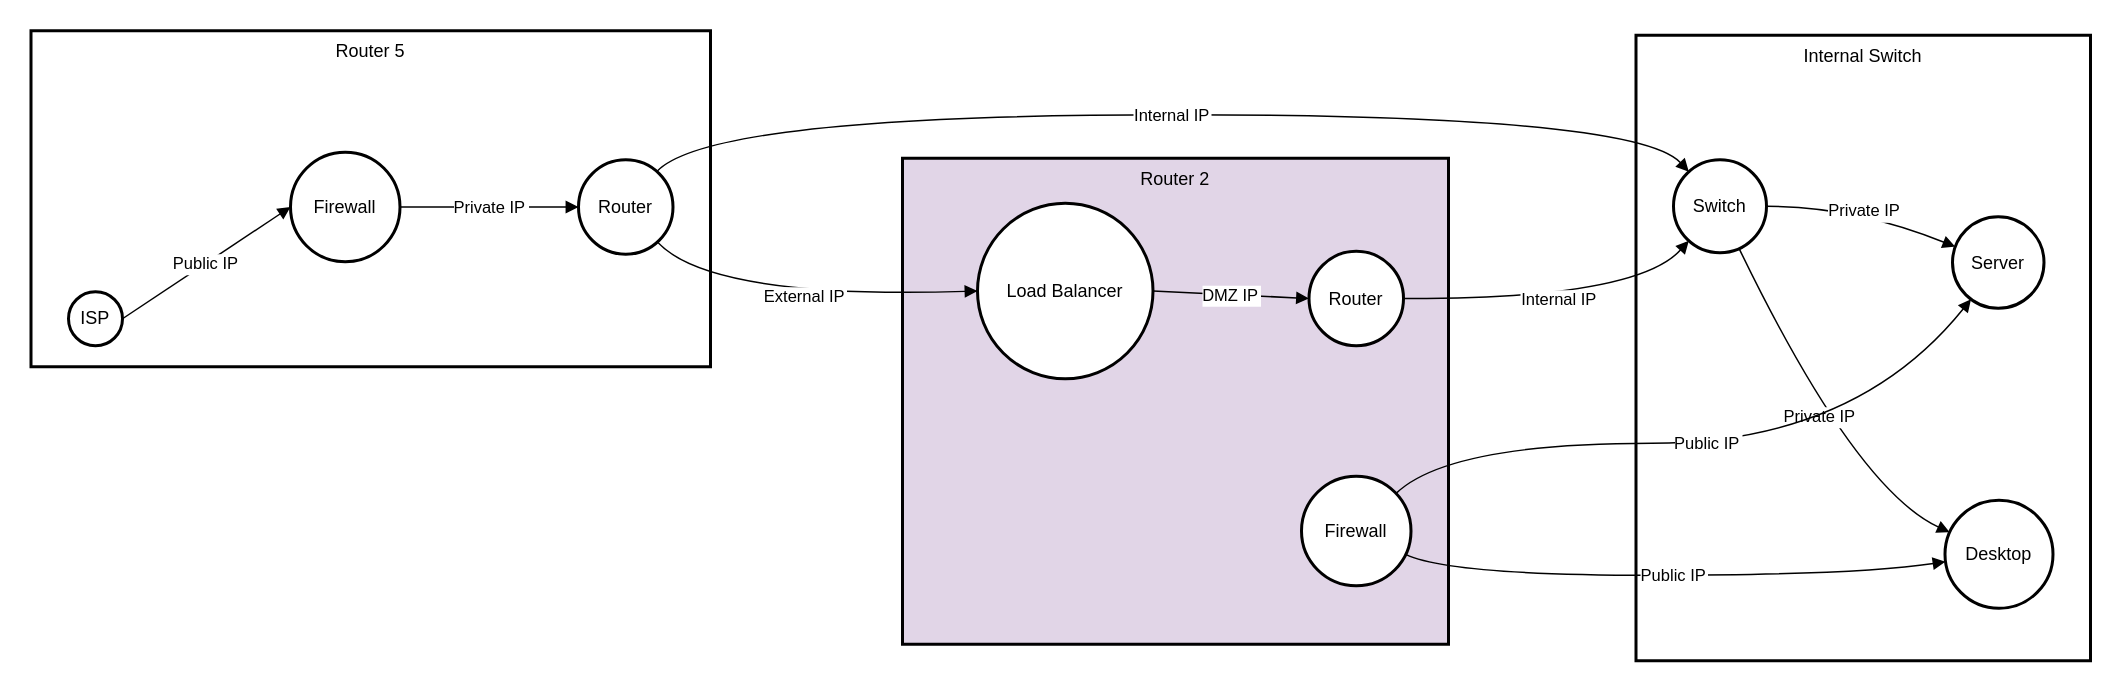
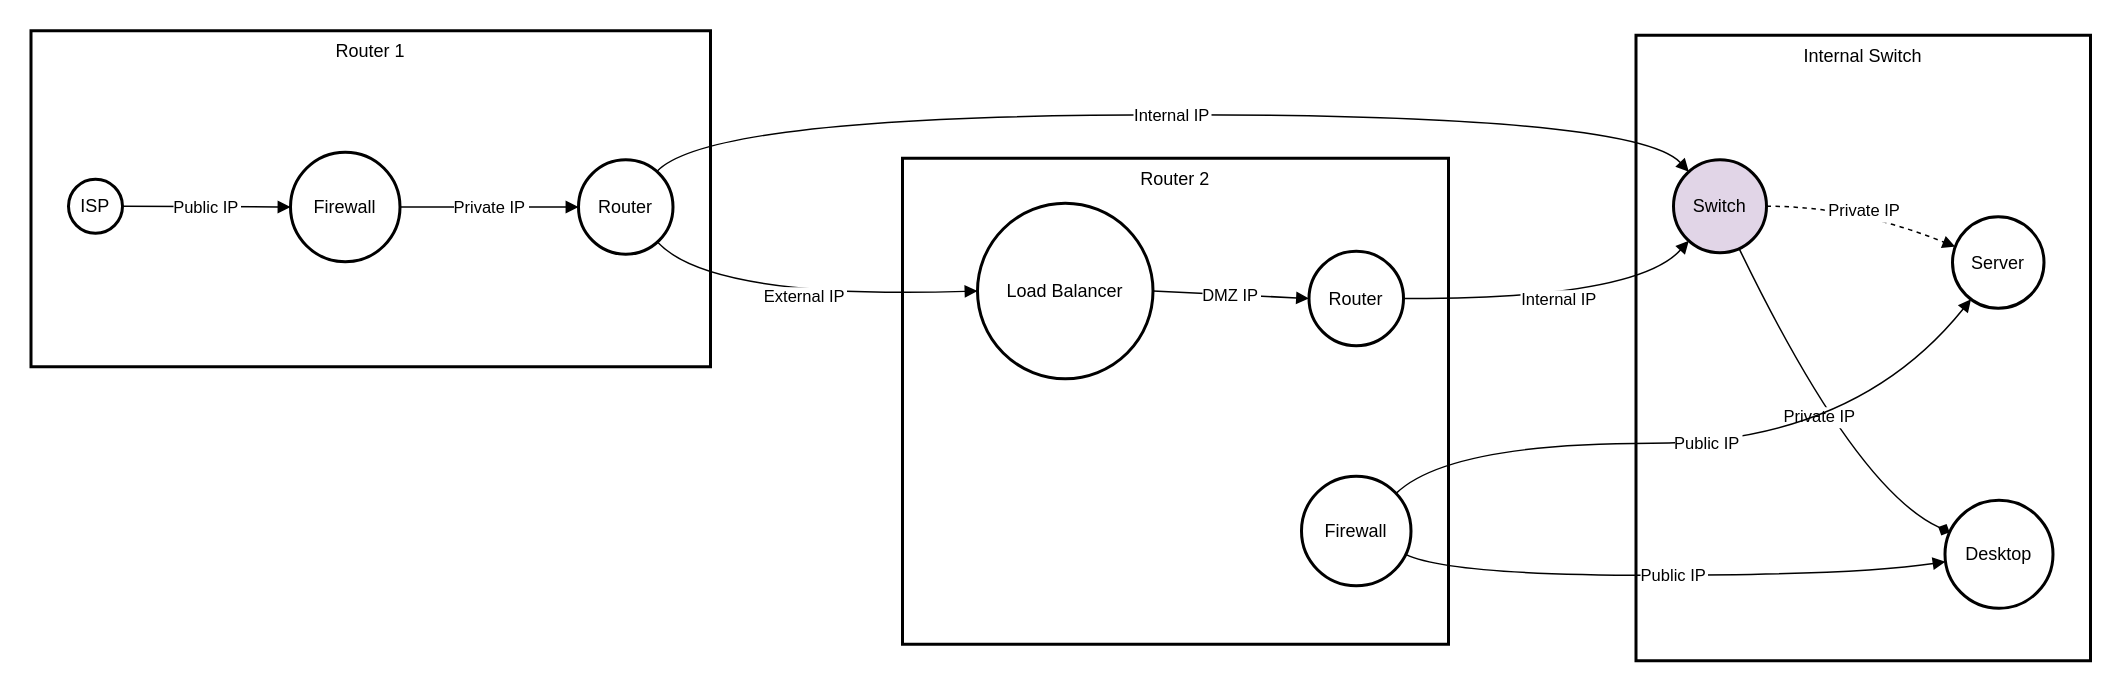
node "Router 5": label "Router 5" -> "Router 1"
node "Switch": fillcolor #ffffff -> #e1d5e7
edge "Switch" -> "Server": style solid -> dashed
node "ISP": moved (95, 319) -> (95, 206)
node "Router 2": fillcolor #e1d5e7 -> #ffffff
edge "Switch" -> "Desktop": arrowhead block -> diamond
